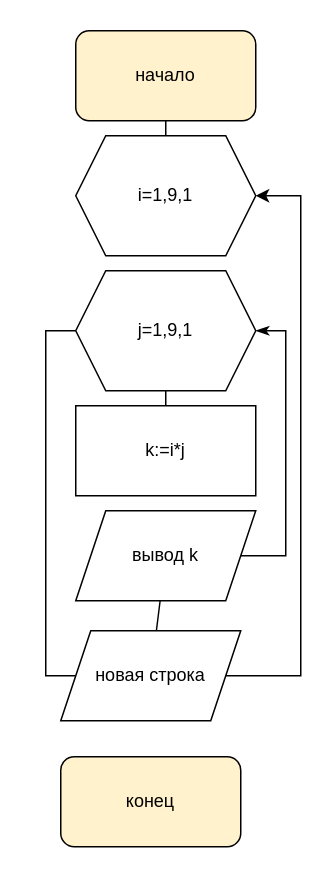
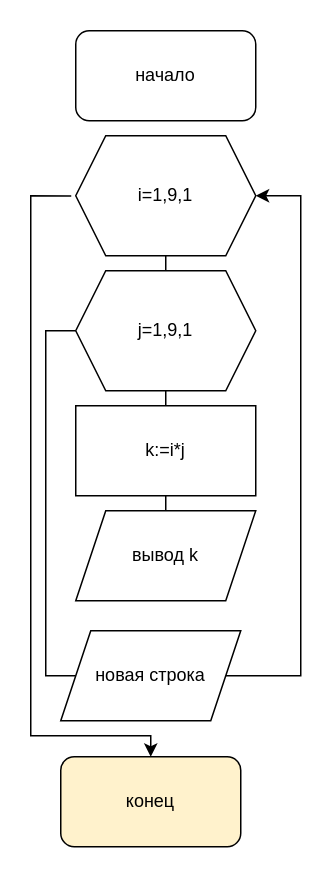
node "начало": fillcolor #fff2cc -> #ffffff
edge "начало" -- "i=1,9,1": now "j=1,9,1" -- "i=1,9,1"
edge "вывод k" -> "j=1,9,1": removed
edge "i=1,9,1" -> "конец": added
edge "вывод k" -- "новая строка": now "вывод k" -- "k:=i*j"
